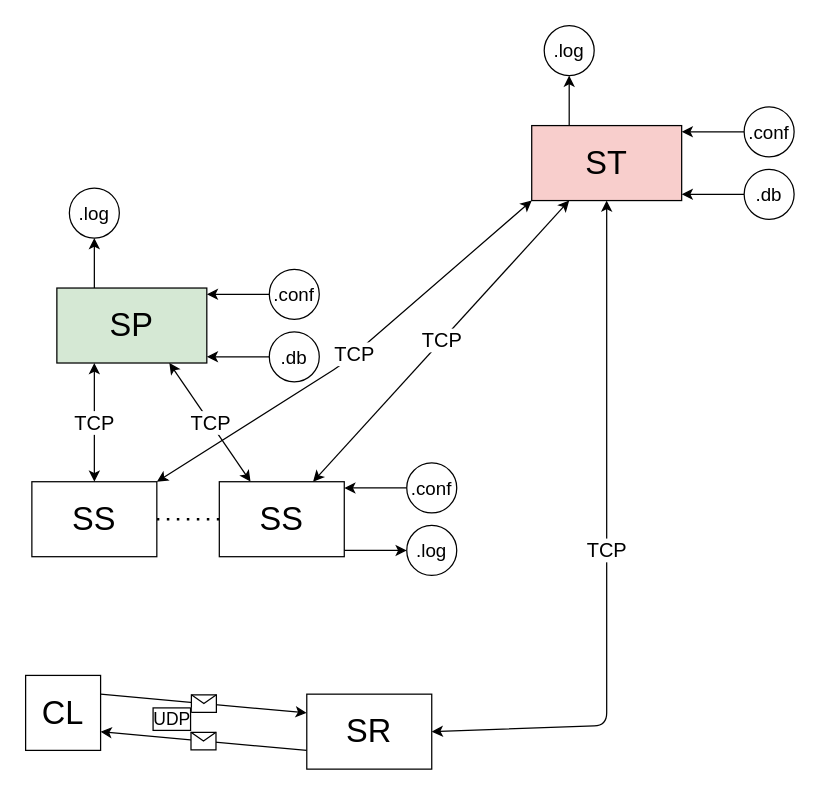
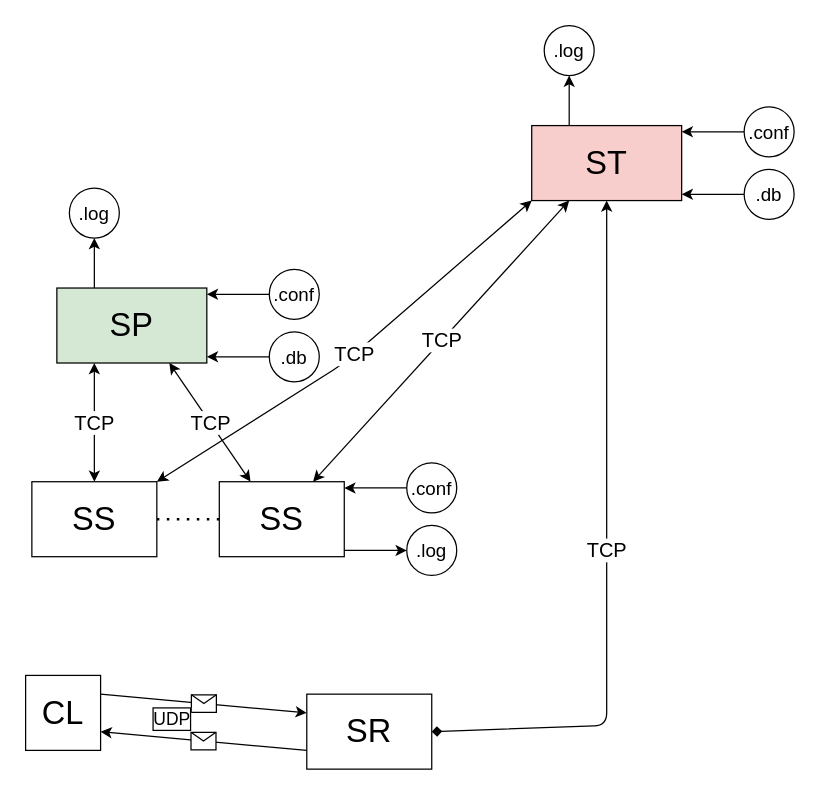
edge "ST" -- "SR": arrowhead classic -> diamond
